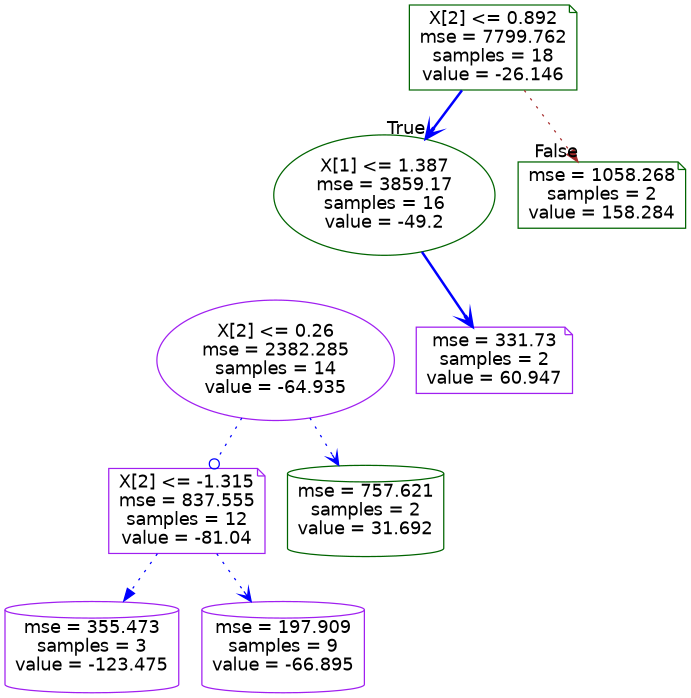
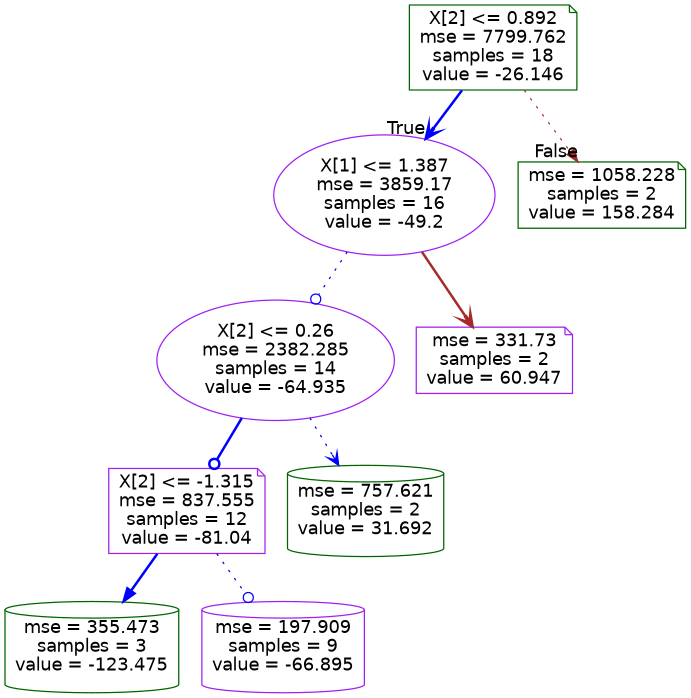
node "X[1] <= 1.387 mse = 3859.17 samples = 16 value = -49.2": color darkgreen -> purple
node "mse = 1058.268 samples = 2 value = 158.284": label "mse = 1058.268 samples = 2 value = 158.284" -> "mse = 1058.228 samples = 2 value = 158.284"
edge "X[1] <= 1.387 mse = 3859.17 samples = 16 value = -49.2" -> "X[2] <= 0.26 mse = 2382.285 samples = 14 value = -64.935": added
edge "X[1] <= 1.387 mse = 3859.17 samples = 16 value = -49.2" -> "mse = 331.73 samples = 2 value = 60.947": color blue -> brown
edge "X[2] <= 0.26 mse = 2382.285 samples = 14 value = -64.935" -> "X[2] <= -1.315 mse = 837.555 samples = 12 value = -81.04": style dotted -> bold
edge "X[2] <= -1.315 mse = 837.555 samples = 12 value = -81.04" -> "mse = 355.473 samples = 3 value = -123.475": style dotted -> bold
edge "X[2] <= -1.315 mse = 837.555 samples = 12 value = -81.04" -> "mse = 197.909 samples = 9 value = -66.895": arrowhead vee -> odot
node "mse = 355.473 samples = 3 value = -123.475": color purple -> darkgreen
